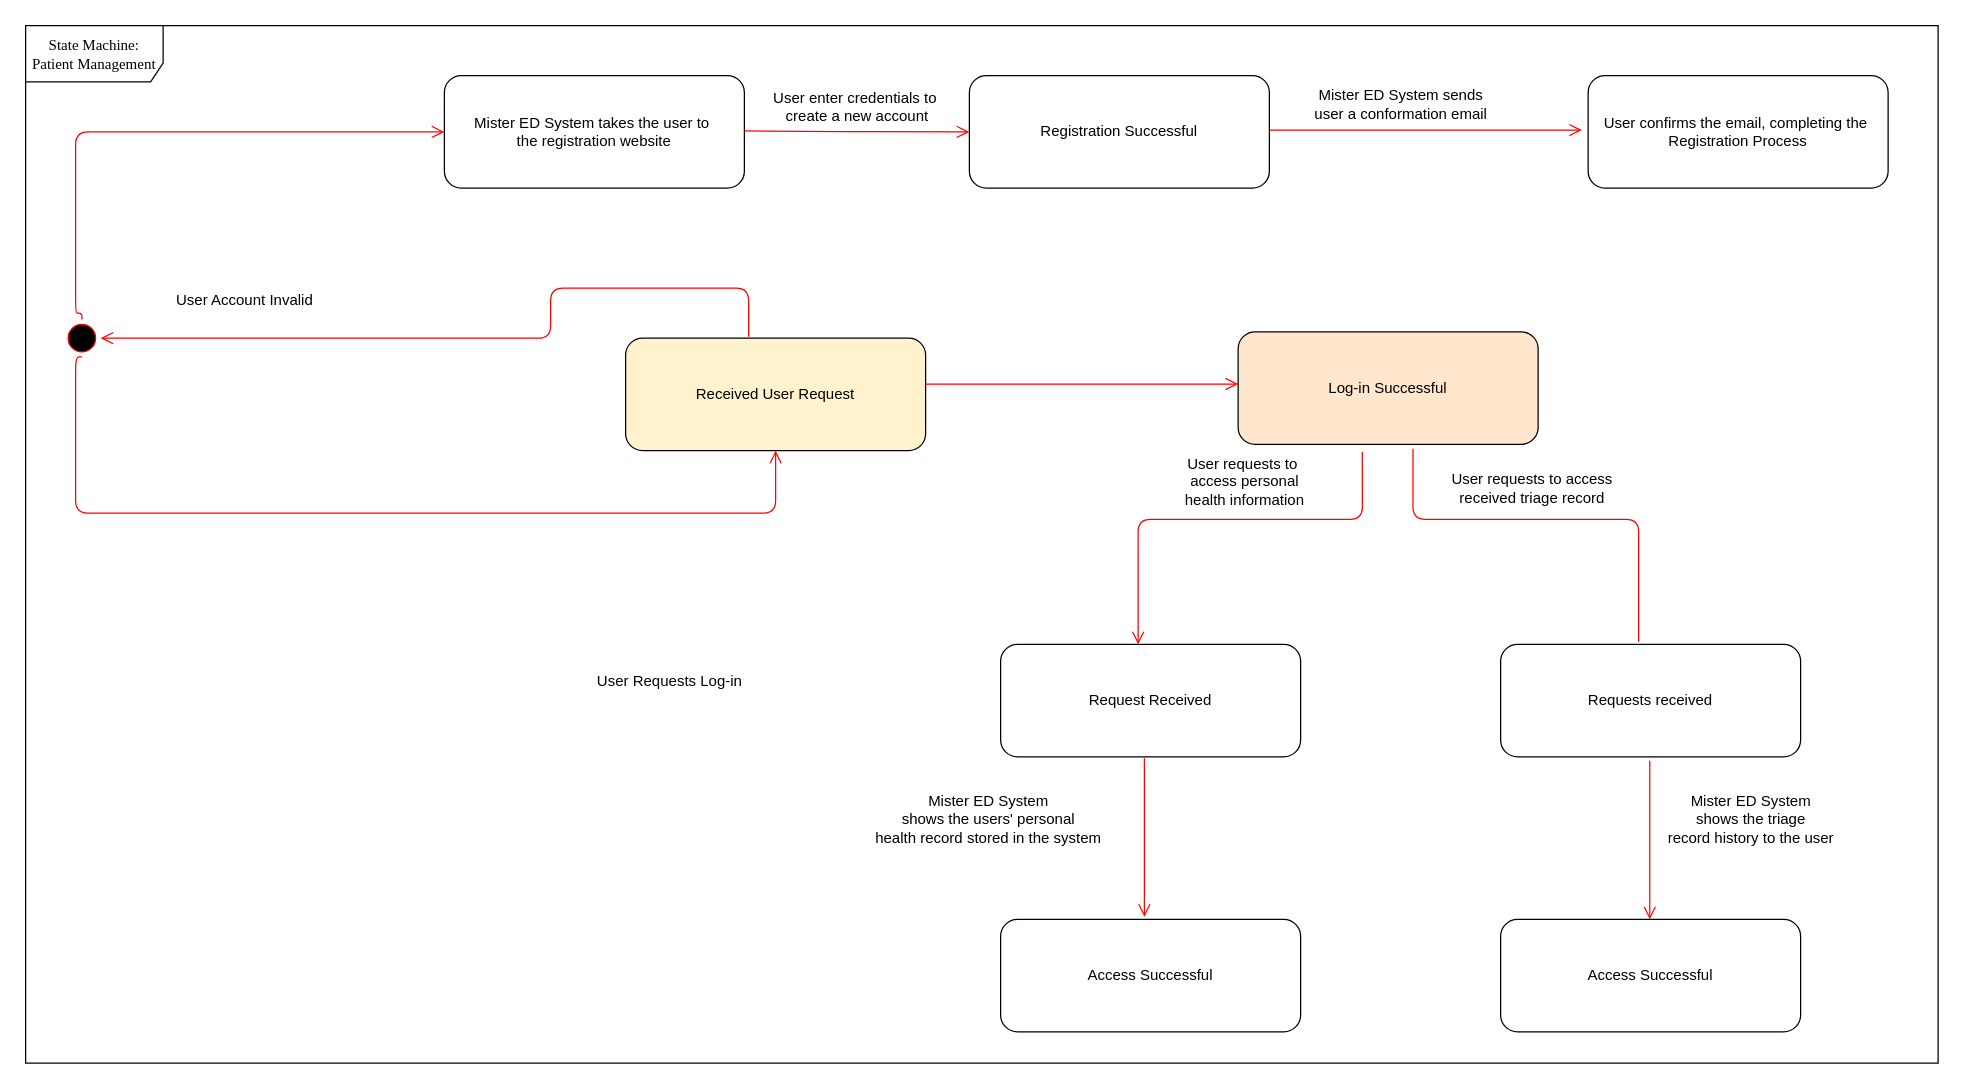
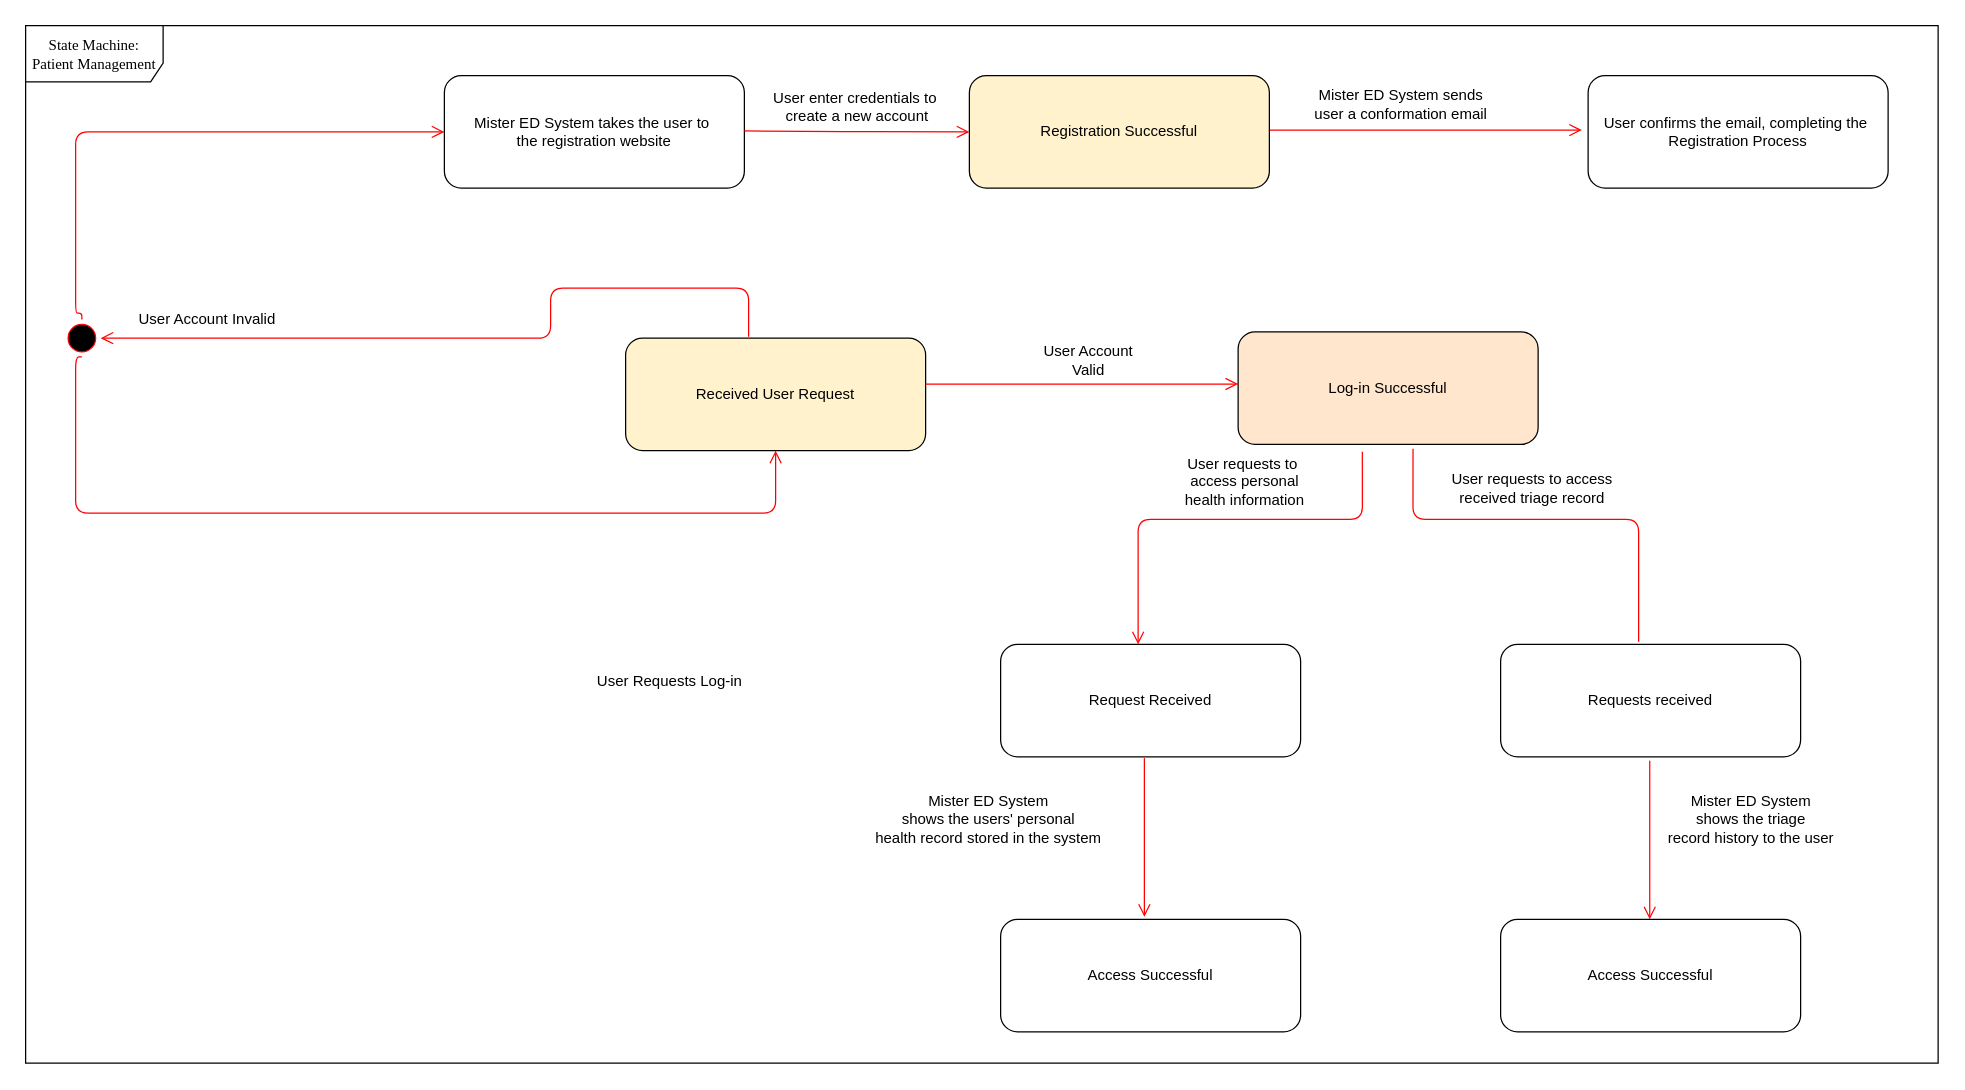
node "Registration Successful": fillcolor #ffffff -> #fff2cc
node "User Account Invalid": moved (244, 301) -> (207, 319)
node "User Account Valid": added
